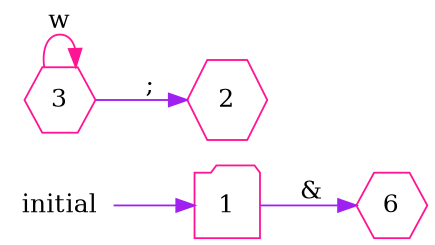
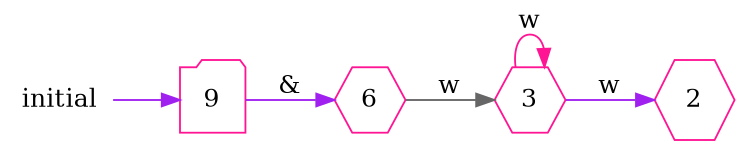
edge "3" -> "2": label ";" -> "w"
edge "6" -> "3": added, label "w"
node "1": label "1" -> "9"
